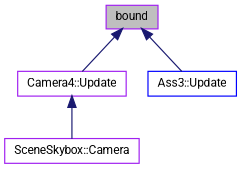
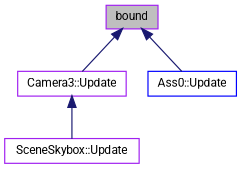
node "Camera4::Update": label "Camera4::Update" -> "Camera3::Update"
node "Ass3::Update": label "Ass3::Update" -> "Ass0::Update"
node "SceneSkybox::Camera": label "SceneSkybox::Camera" -> "SceneSkybox::Update"
